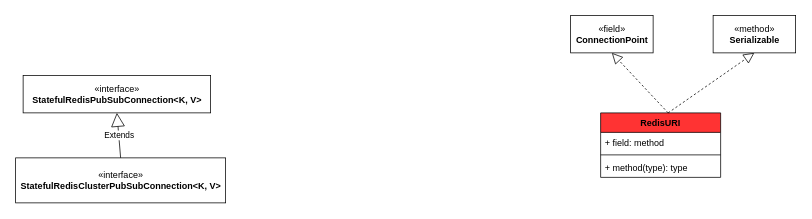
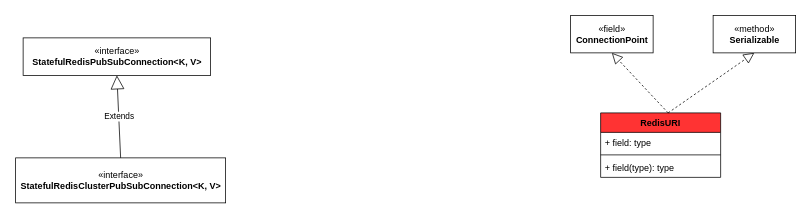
node "«interface» StatefulRedisPubSubConnection<K, V>": moved (117, 94) -> (117, 57)
node "+ field: method": label "+ field: method" -> "+ field: type"
node "+ method(type): type": label "+ method(type): type" -> "+ field(type): type"
